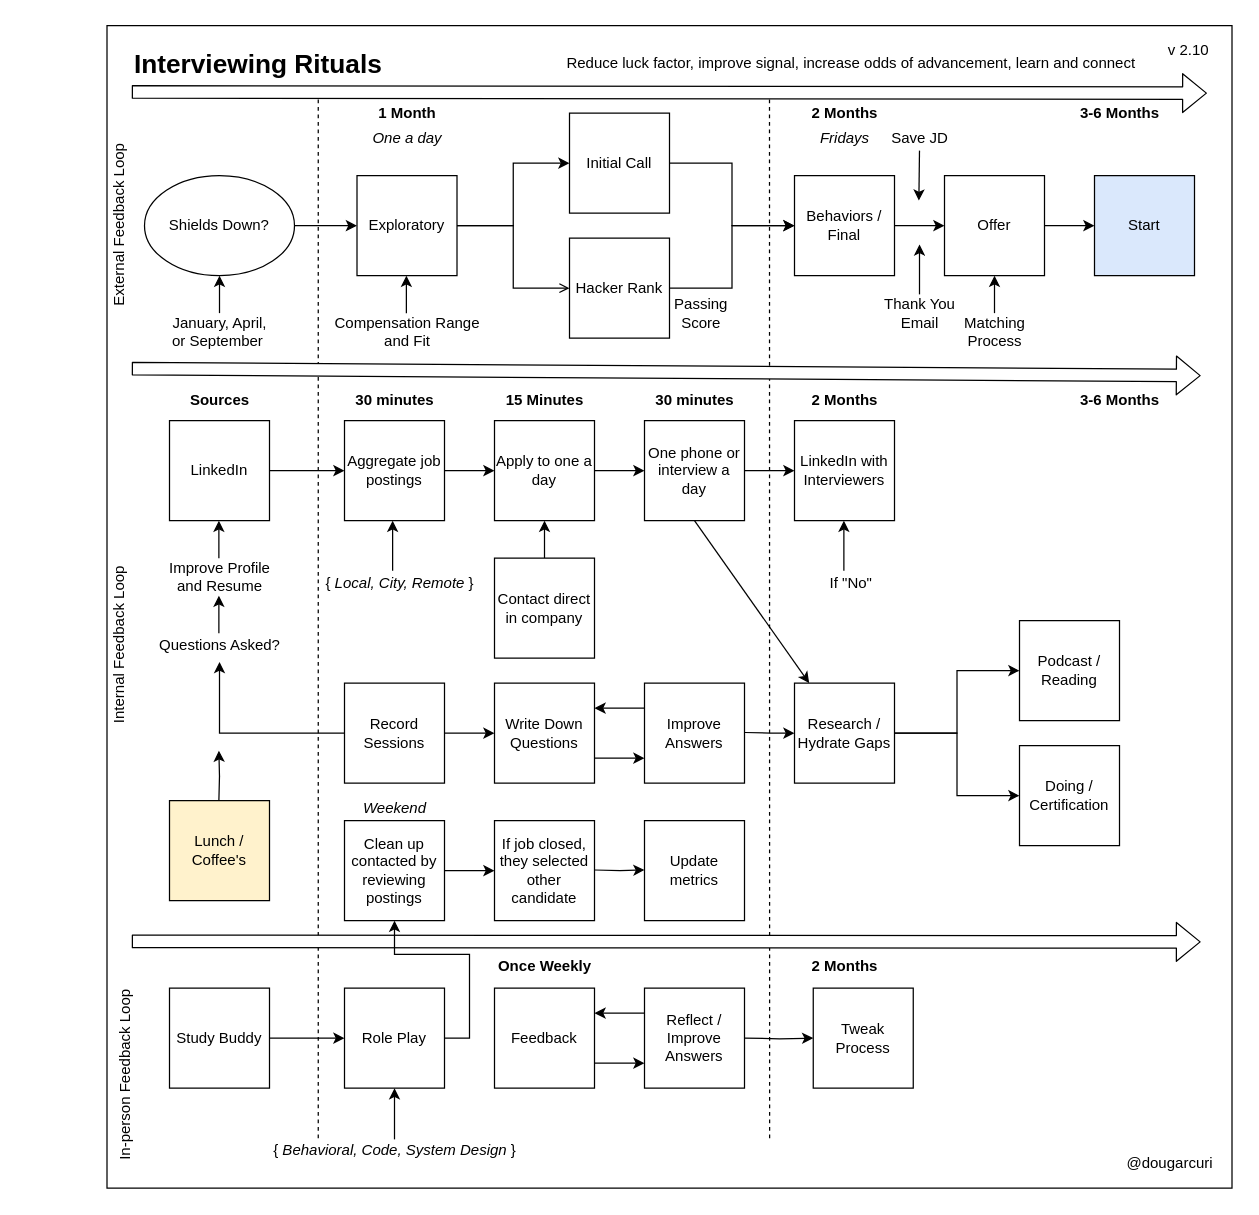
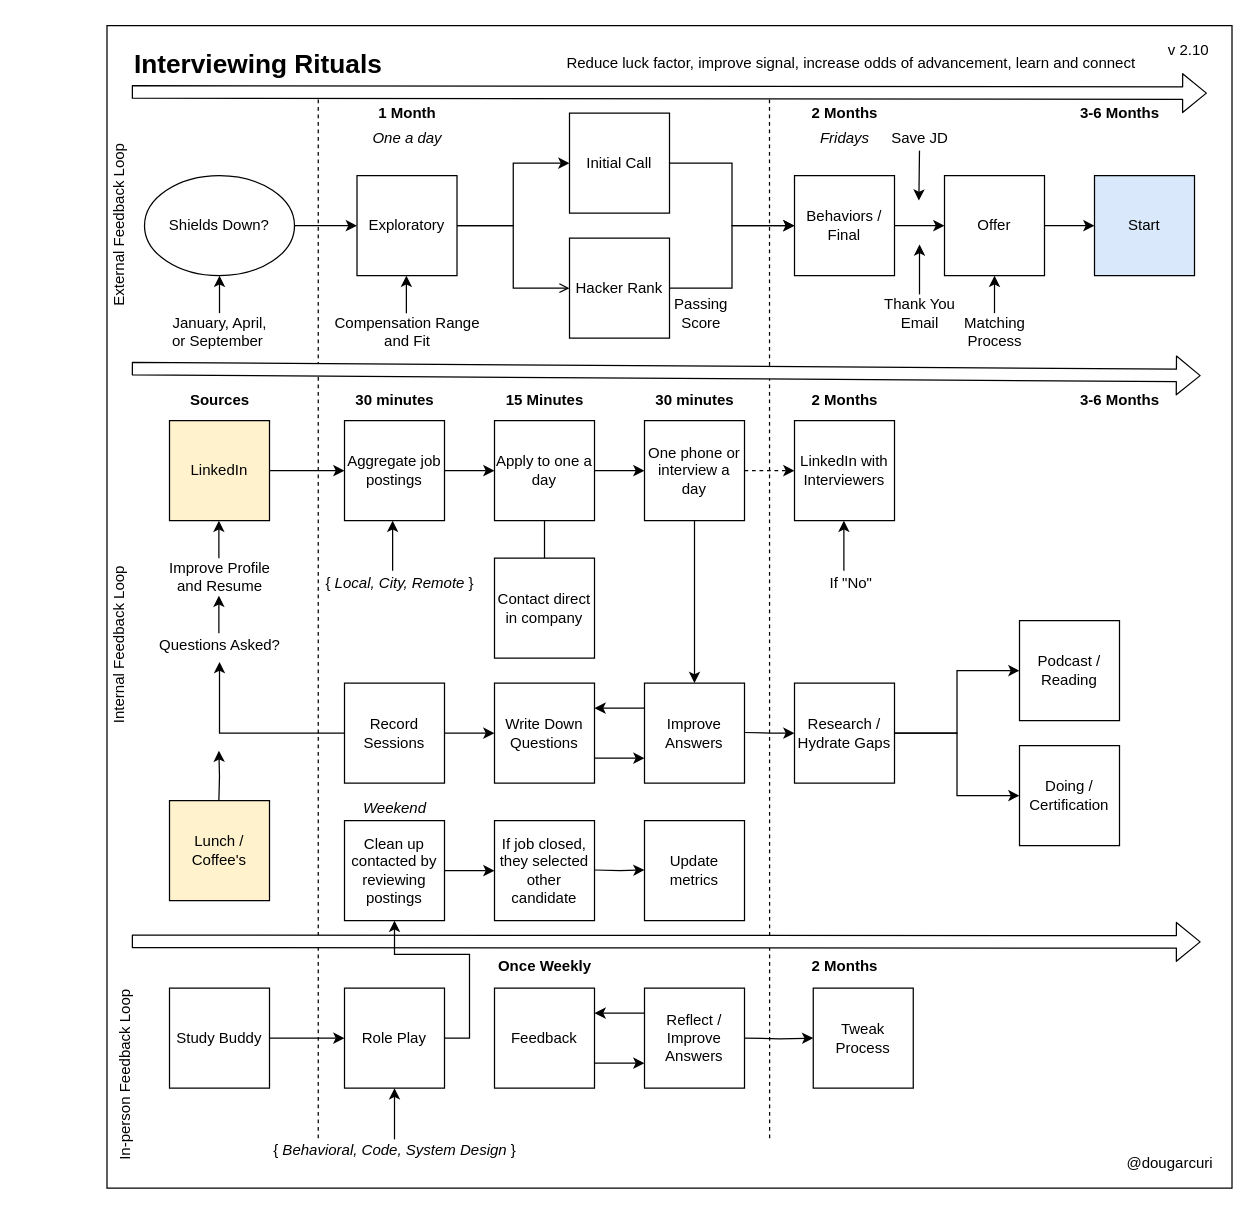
node "LinkedIn": fillcolor #ffffff -> #fff2cc
edge "One phone or interview a day" -> "LinkedIn with Interviewers": style solid -> dashed
edge "Contact direct in company" -> "Apply to one a day": arrowhead classic -> none
edge "One phone or interview a day" -> "Research / Hydrate Gaps": now "One phone or interview a day" -> "Improve Answers"
